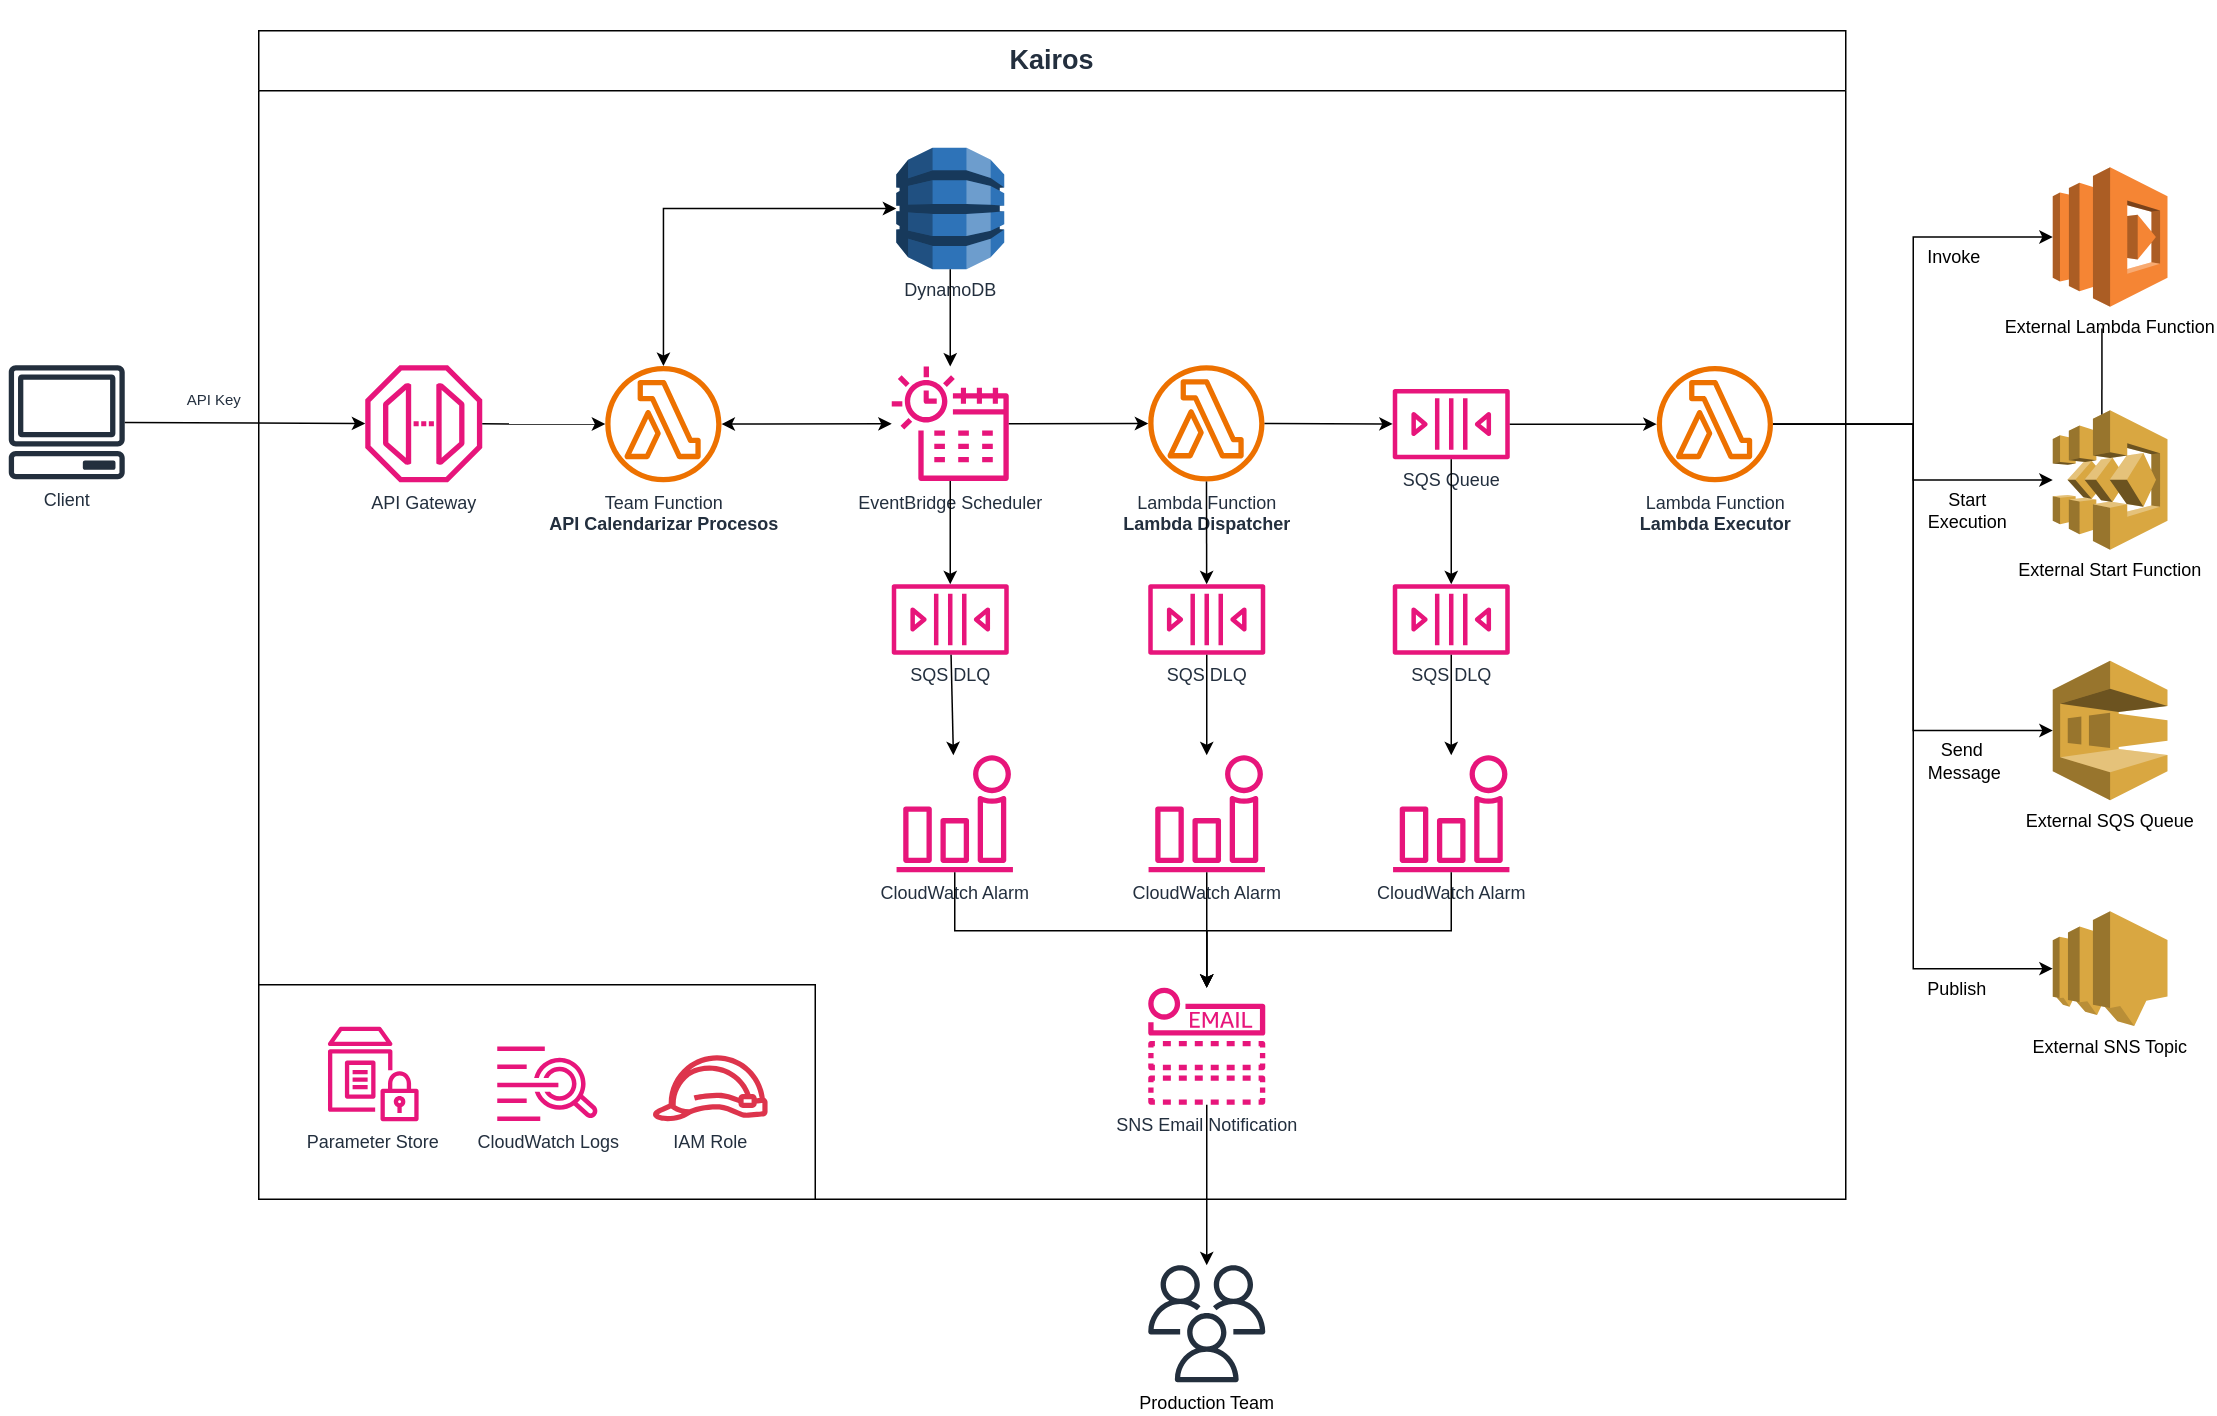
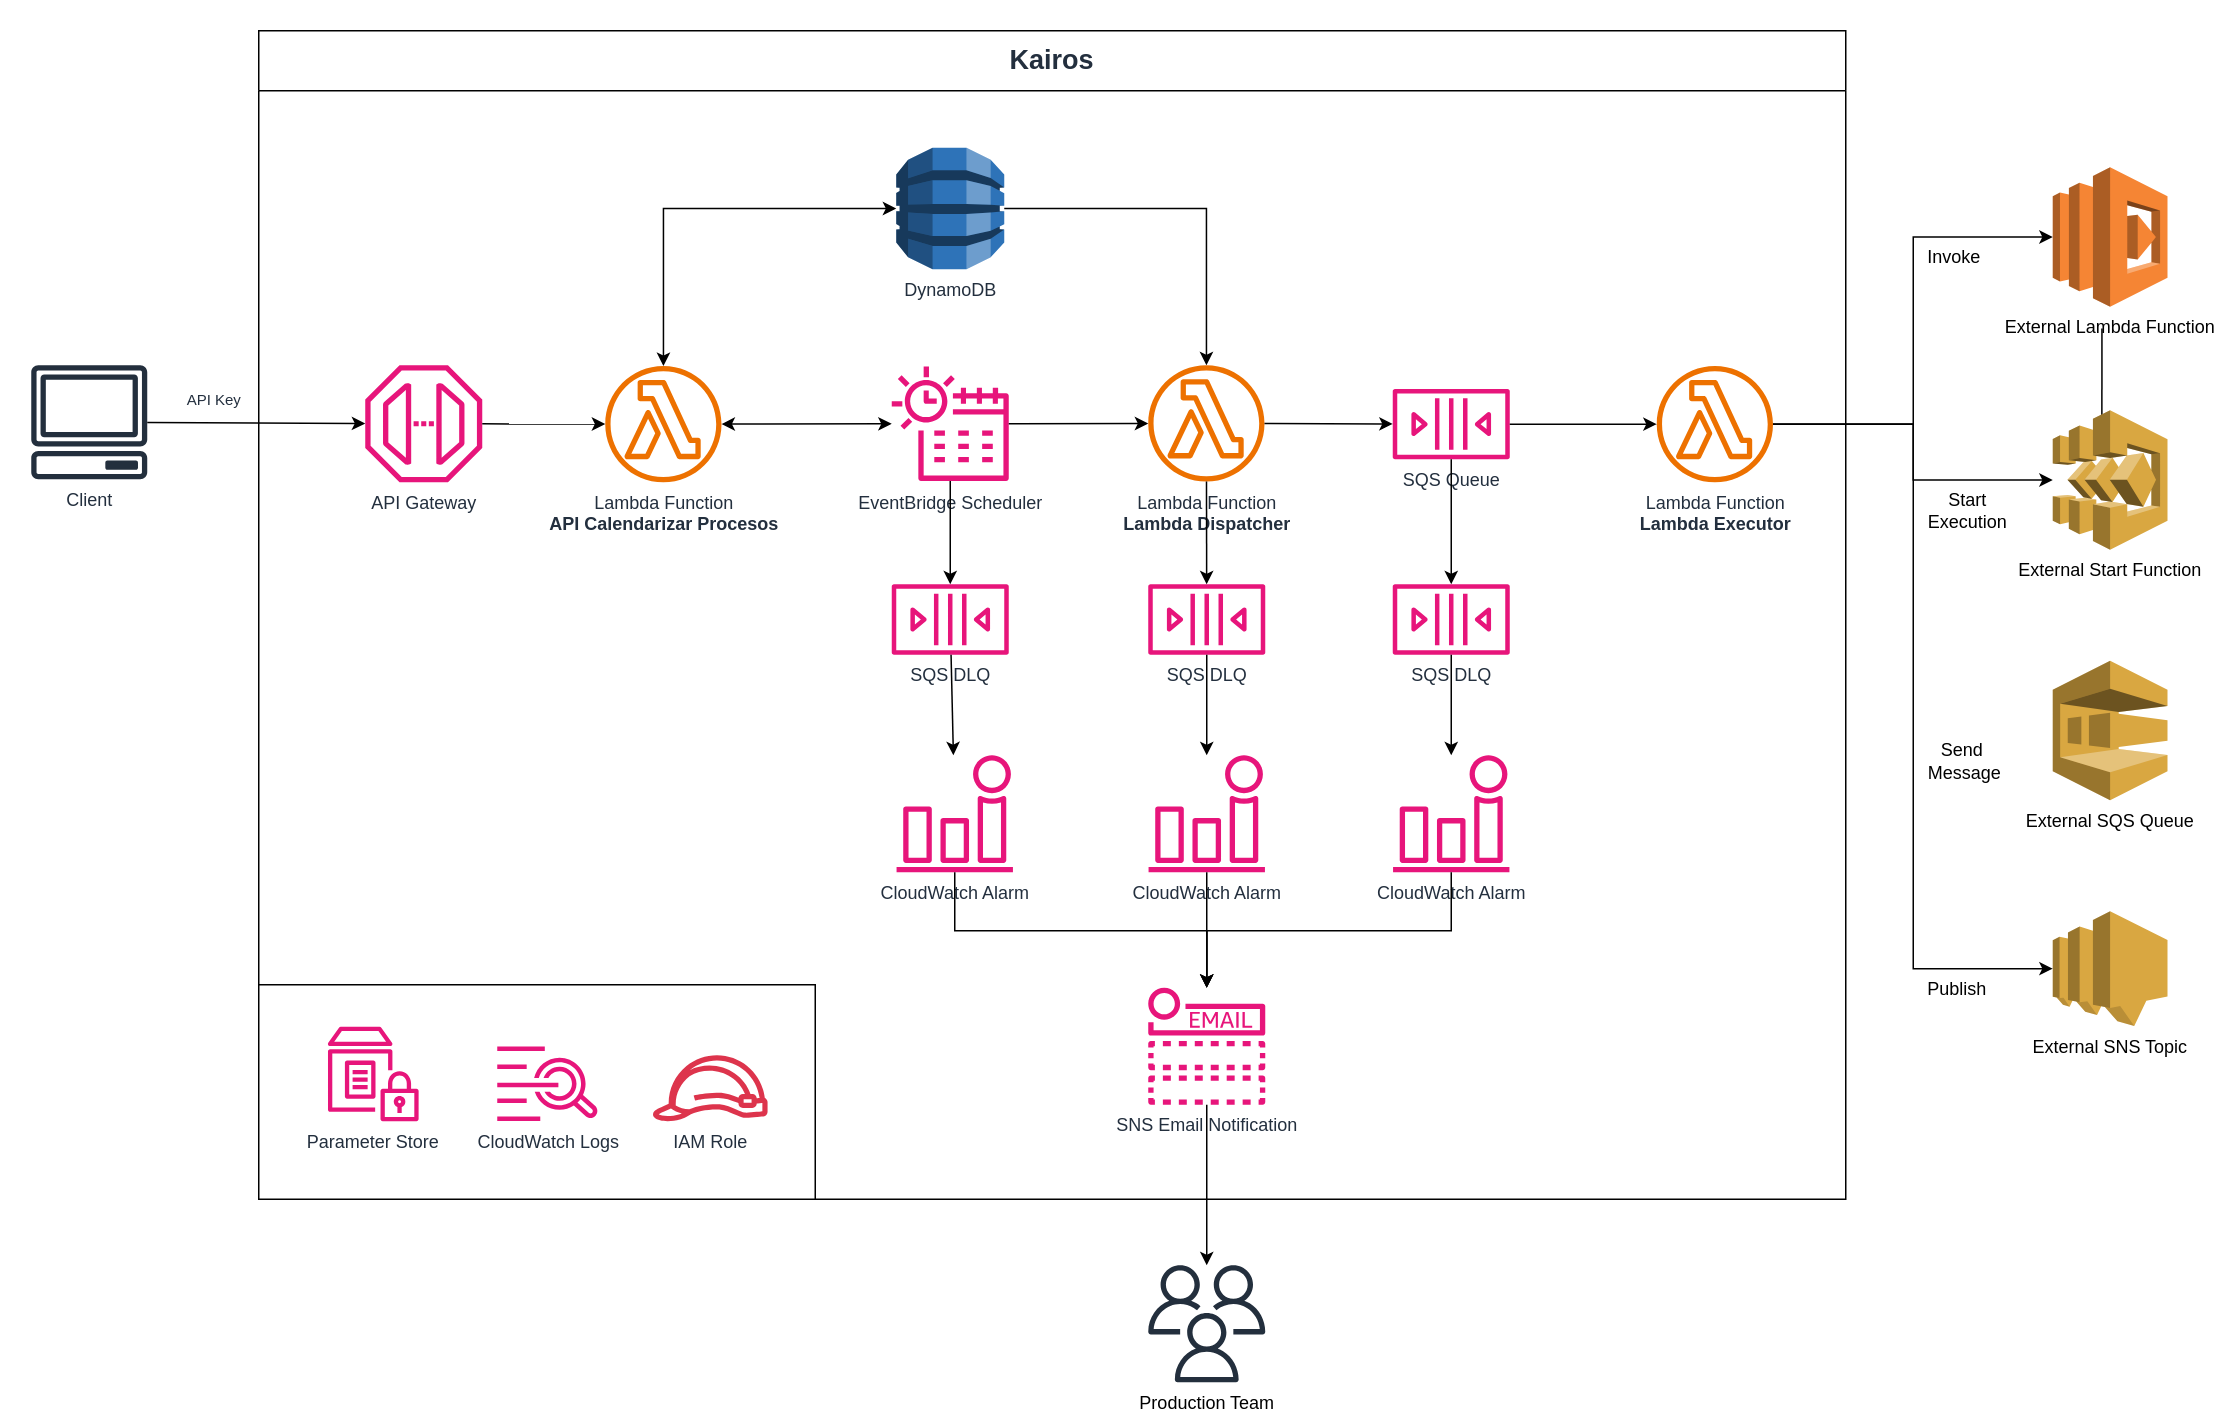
edge "DynamoDB" -> "EventBridge Scheduler": now "DynamoDB" -> "Lambda Function Lambda Dispatcher"
node "Client": moved (67, 422) -> (89, 422)
node "Team Function API Calendarizar Procesos": label "Team Function API Calendarizar Procesos" -> "Lambda Function API Calendarizar Procesos"
edge "Lambda Function Lambda Executor" -> "External SQS Queue": removed
